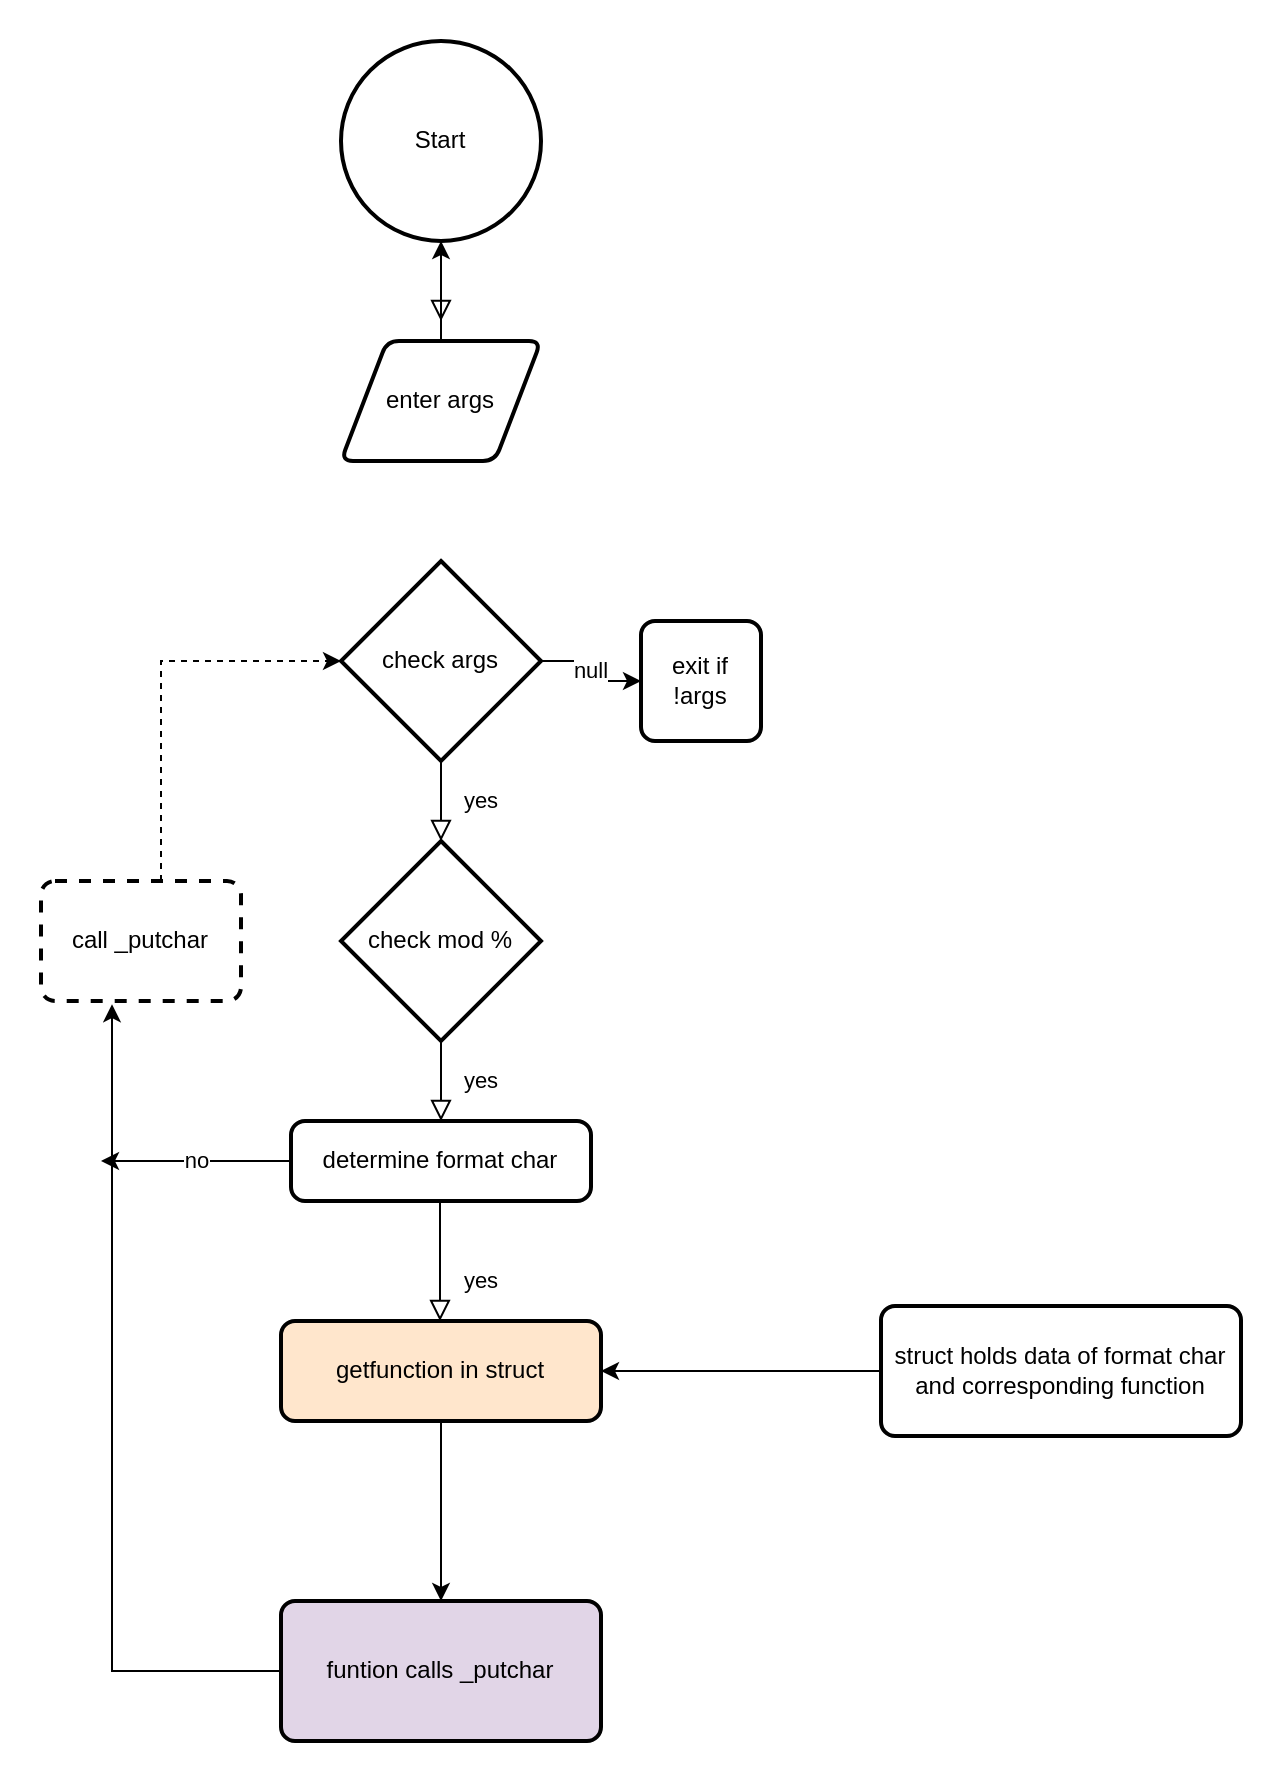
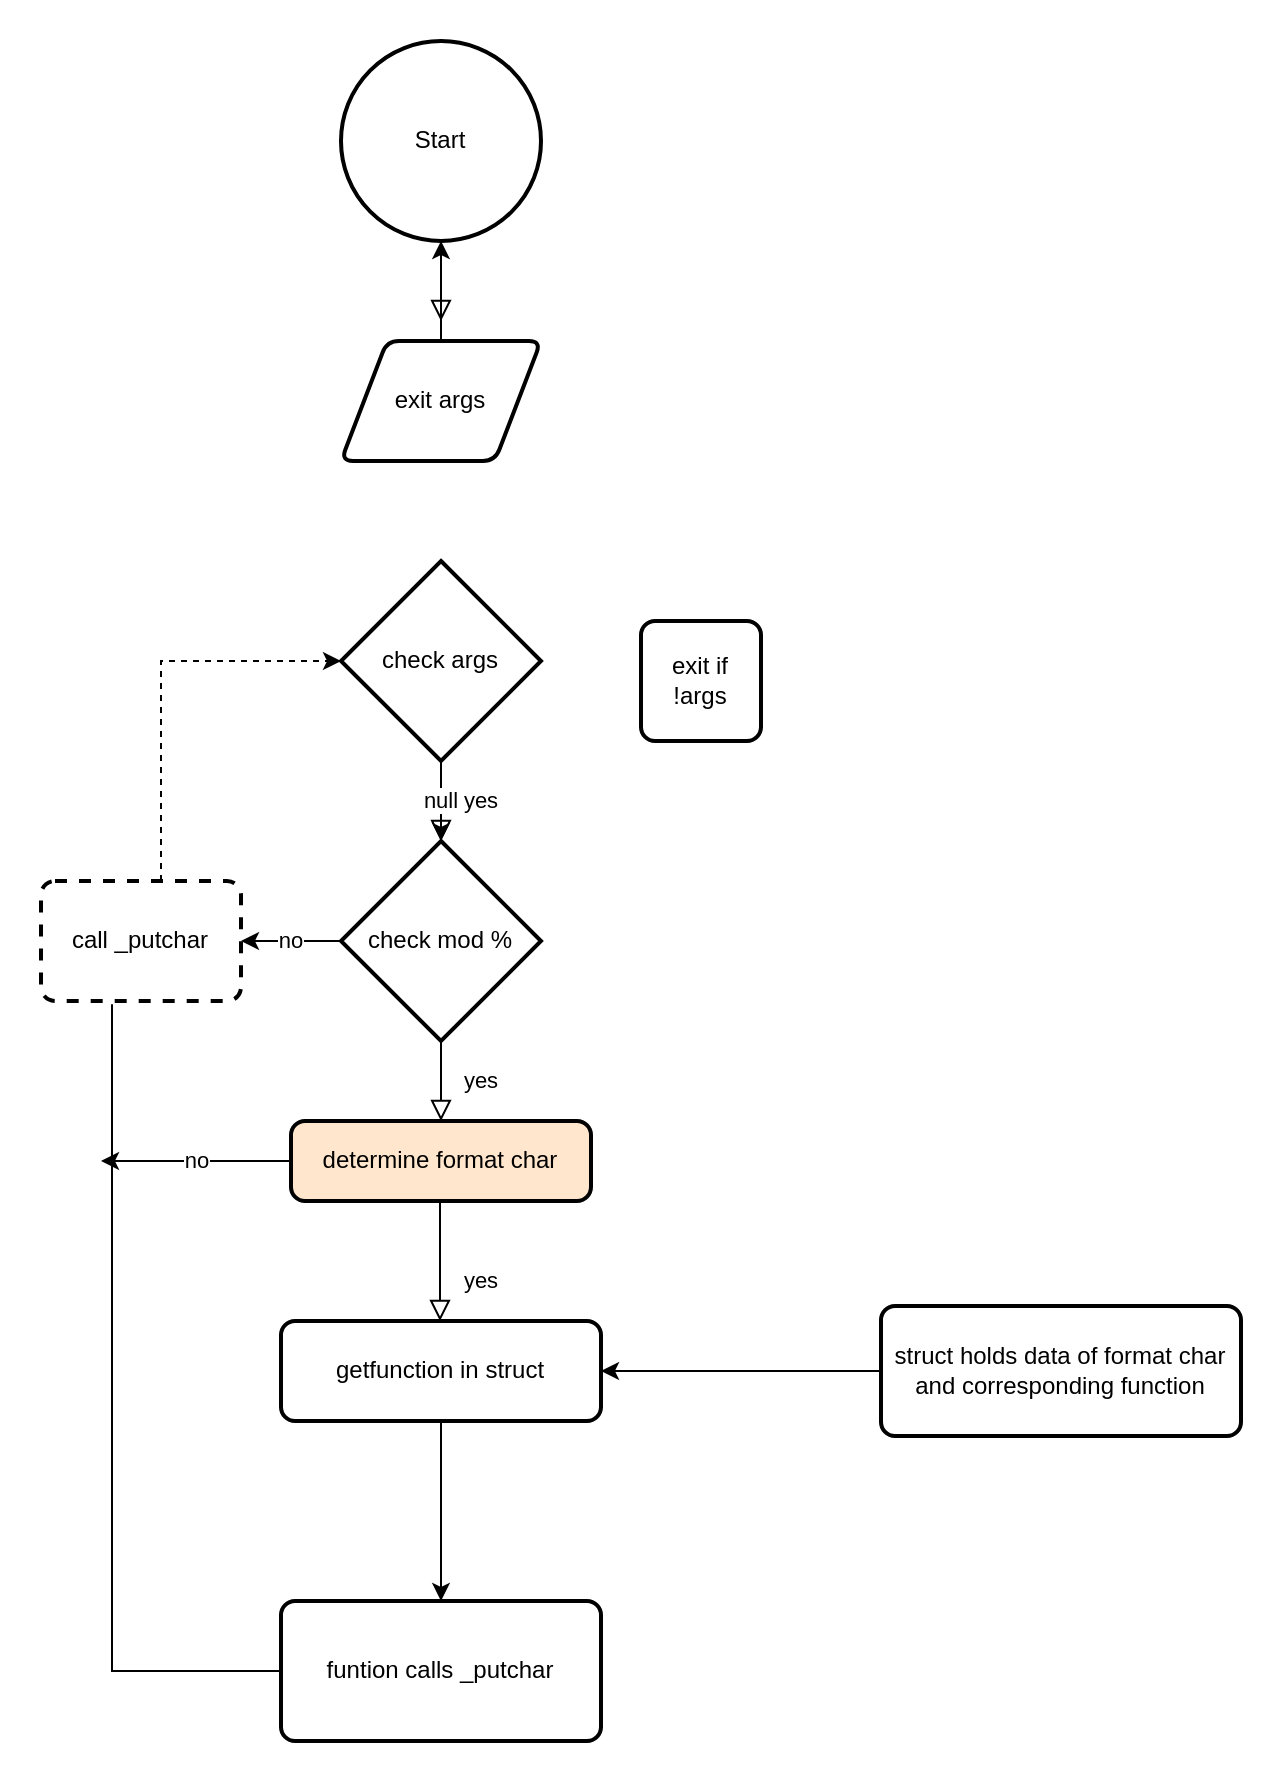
node "enter args": label "enter args" -> "exit args"
edge "check args" -> "exit if !args": now "check args" -> "check mod %"
edge "check mod %" -> "call _putchar": added, label "no"
edge "funtion calls _putchar" -> "call _putchar": arrowhead classic -> none
node "determine format char": fillcolor #ffffff -> #ffe6cc
node "getfunction in struct": fillcolor #ffe6cc -> #ffffff
node "funtion calls _putchar": fillcolor #e1d5e7 -> #ffffff
